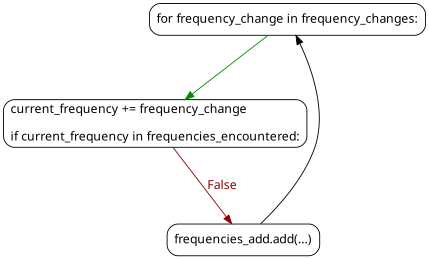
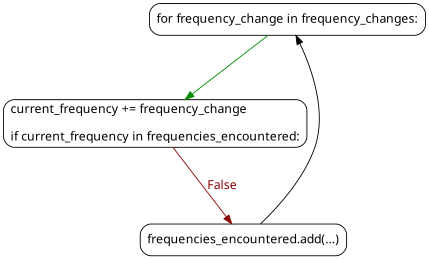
node "frequencies_add.add(...)": label "frequencies_add.add(...)" -> "frequencies_encountered.add(...)"
